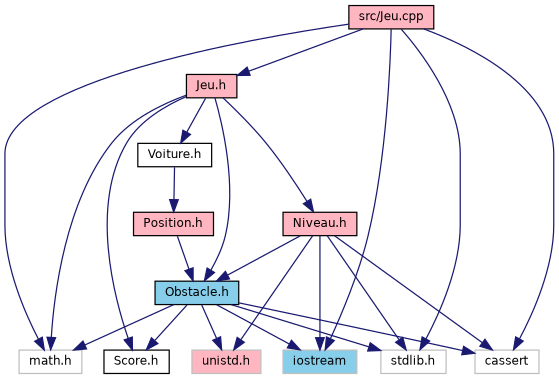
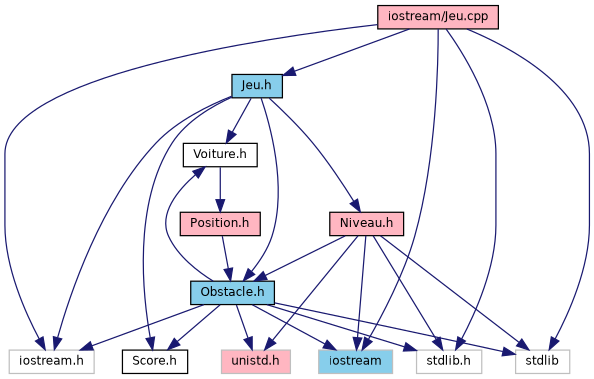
node "src/Jeu.cpp": label "src/Jeu.cpp" -> "iostream/Jeu.cpp"
node "Jeu.h": fillcolor lightpink -> skyblue
edge "Obstacle.h" -> "Voiture.h": added
node "math.h": label "math.h" -> "iostream.h"
node "cassert": label "cassert" -> "stdlib"
